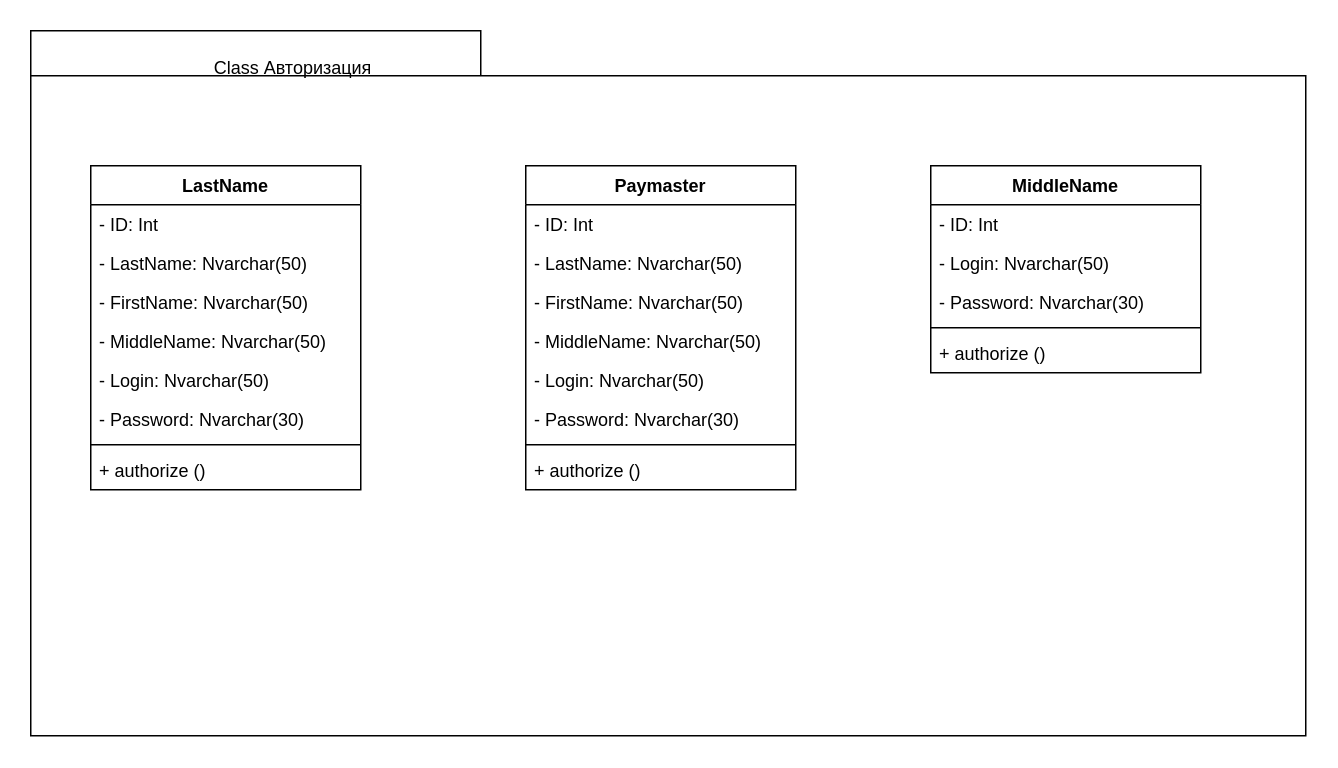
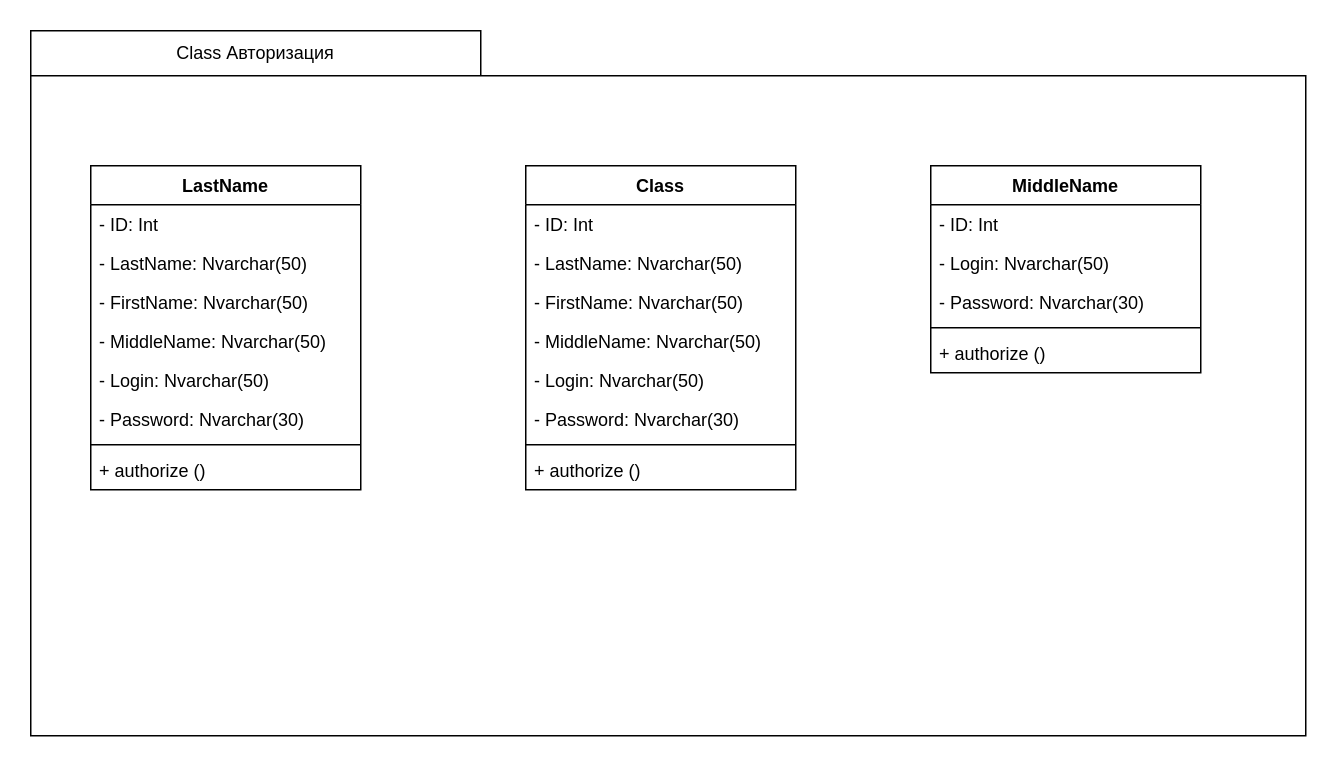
node "Class Авторизация": moved (293, 68) -> (256, 53)
node "Paymaster": label "Paymaster" -> "Class"
